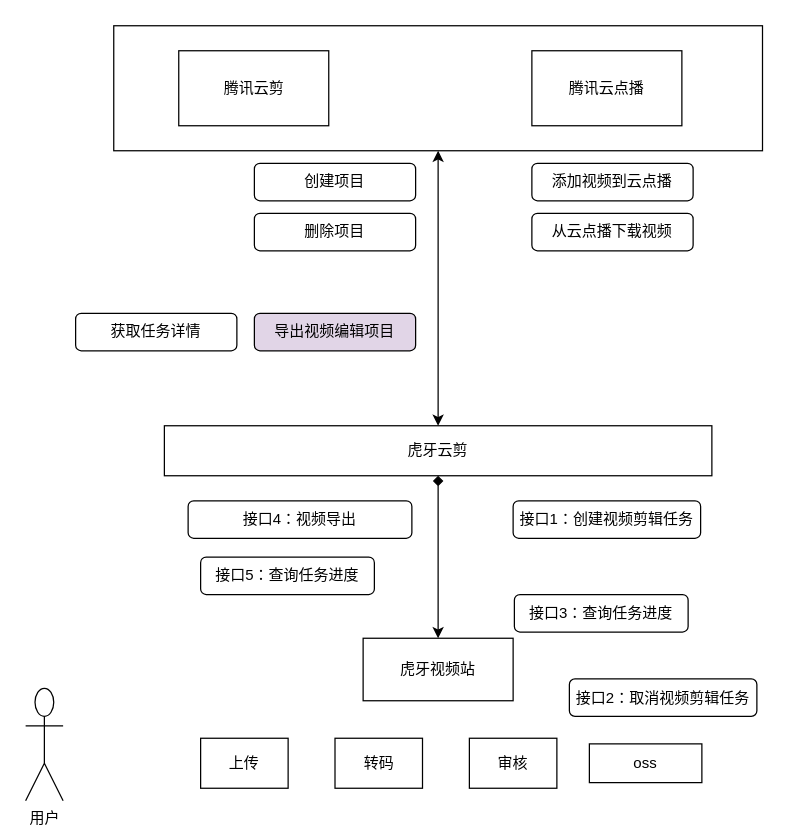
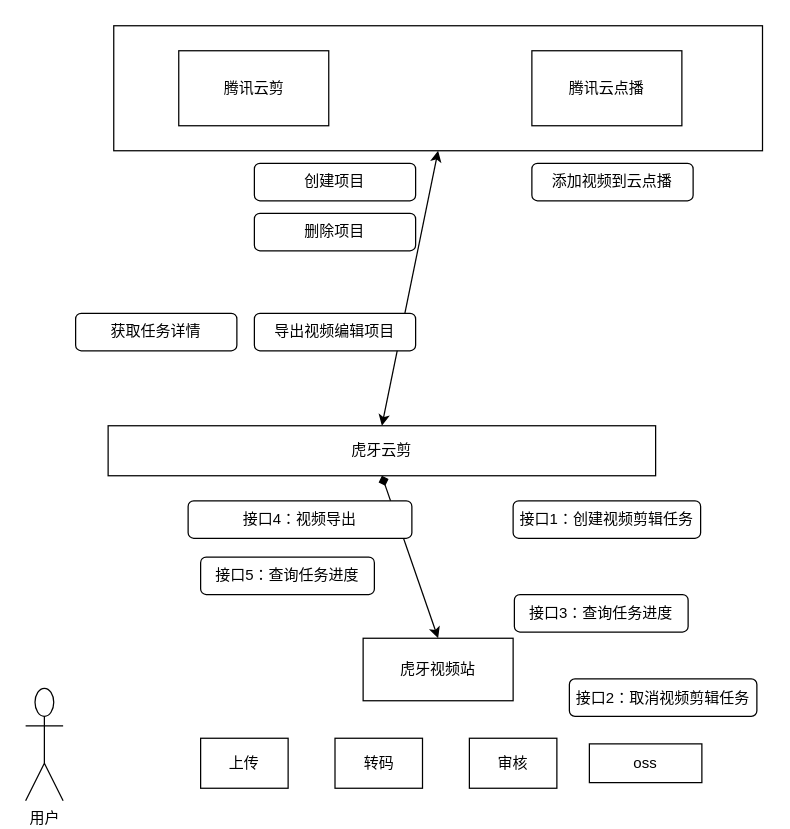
node "从云点播下载视频": removed
node "导出视频编辑项目": fillcolor #e1d5e7 -> #ffffff
node "虎牙云剪": moved (438, 451) -> (382, 451)
